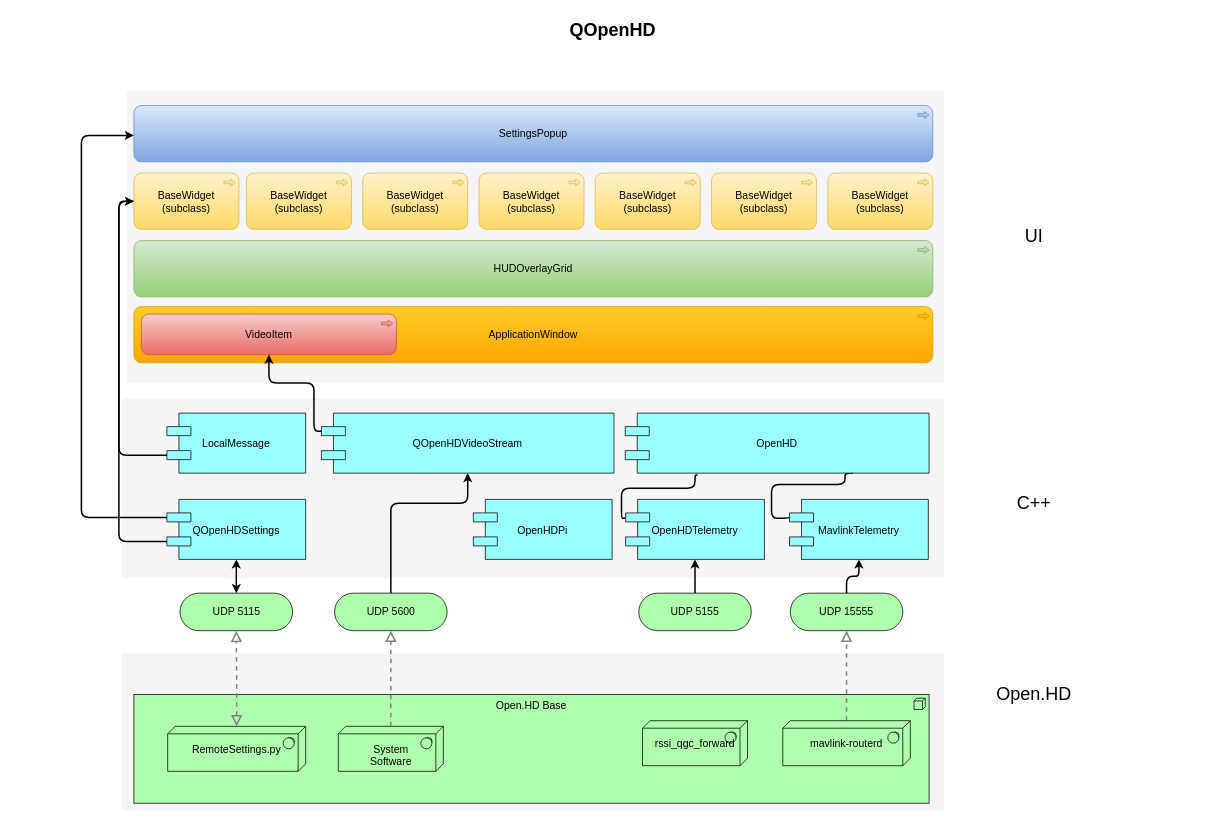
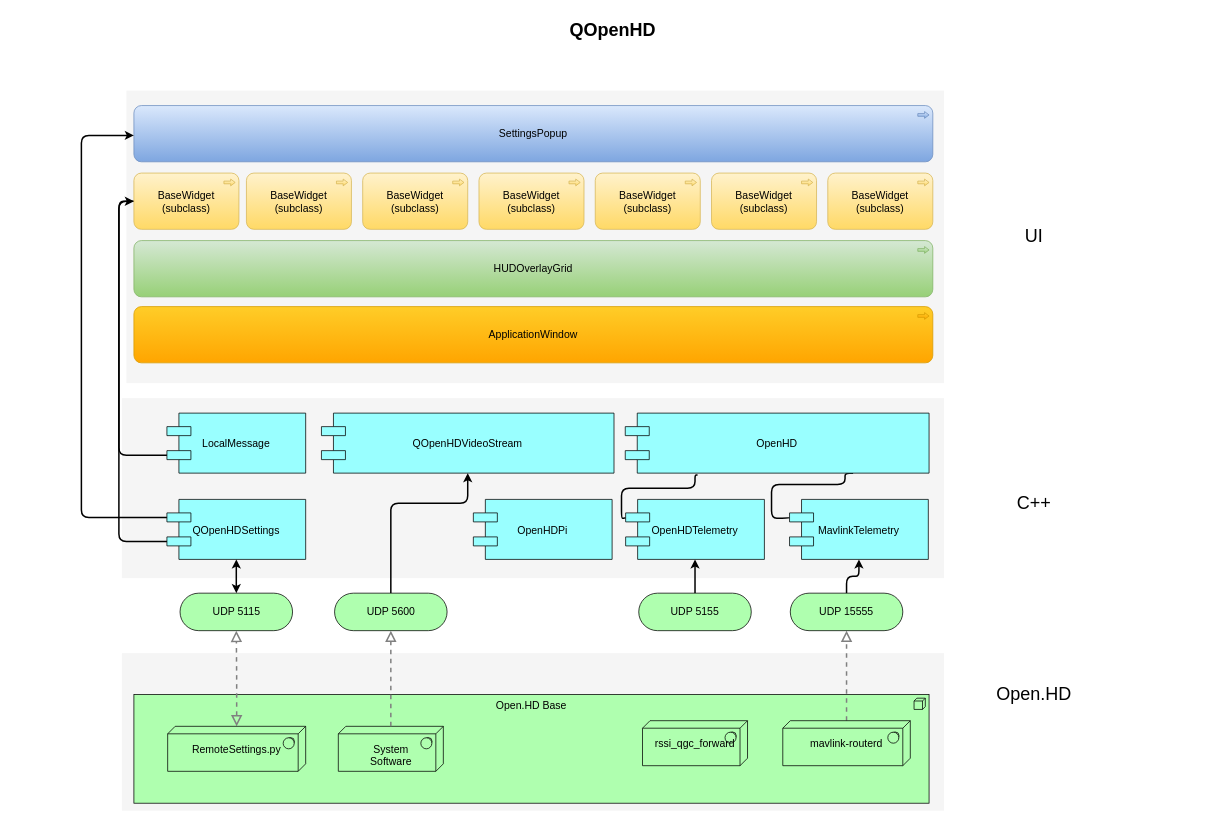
node "VideoItem": removed
edge "QOpenHDVideoStream" -> "VideoItem": removed
